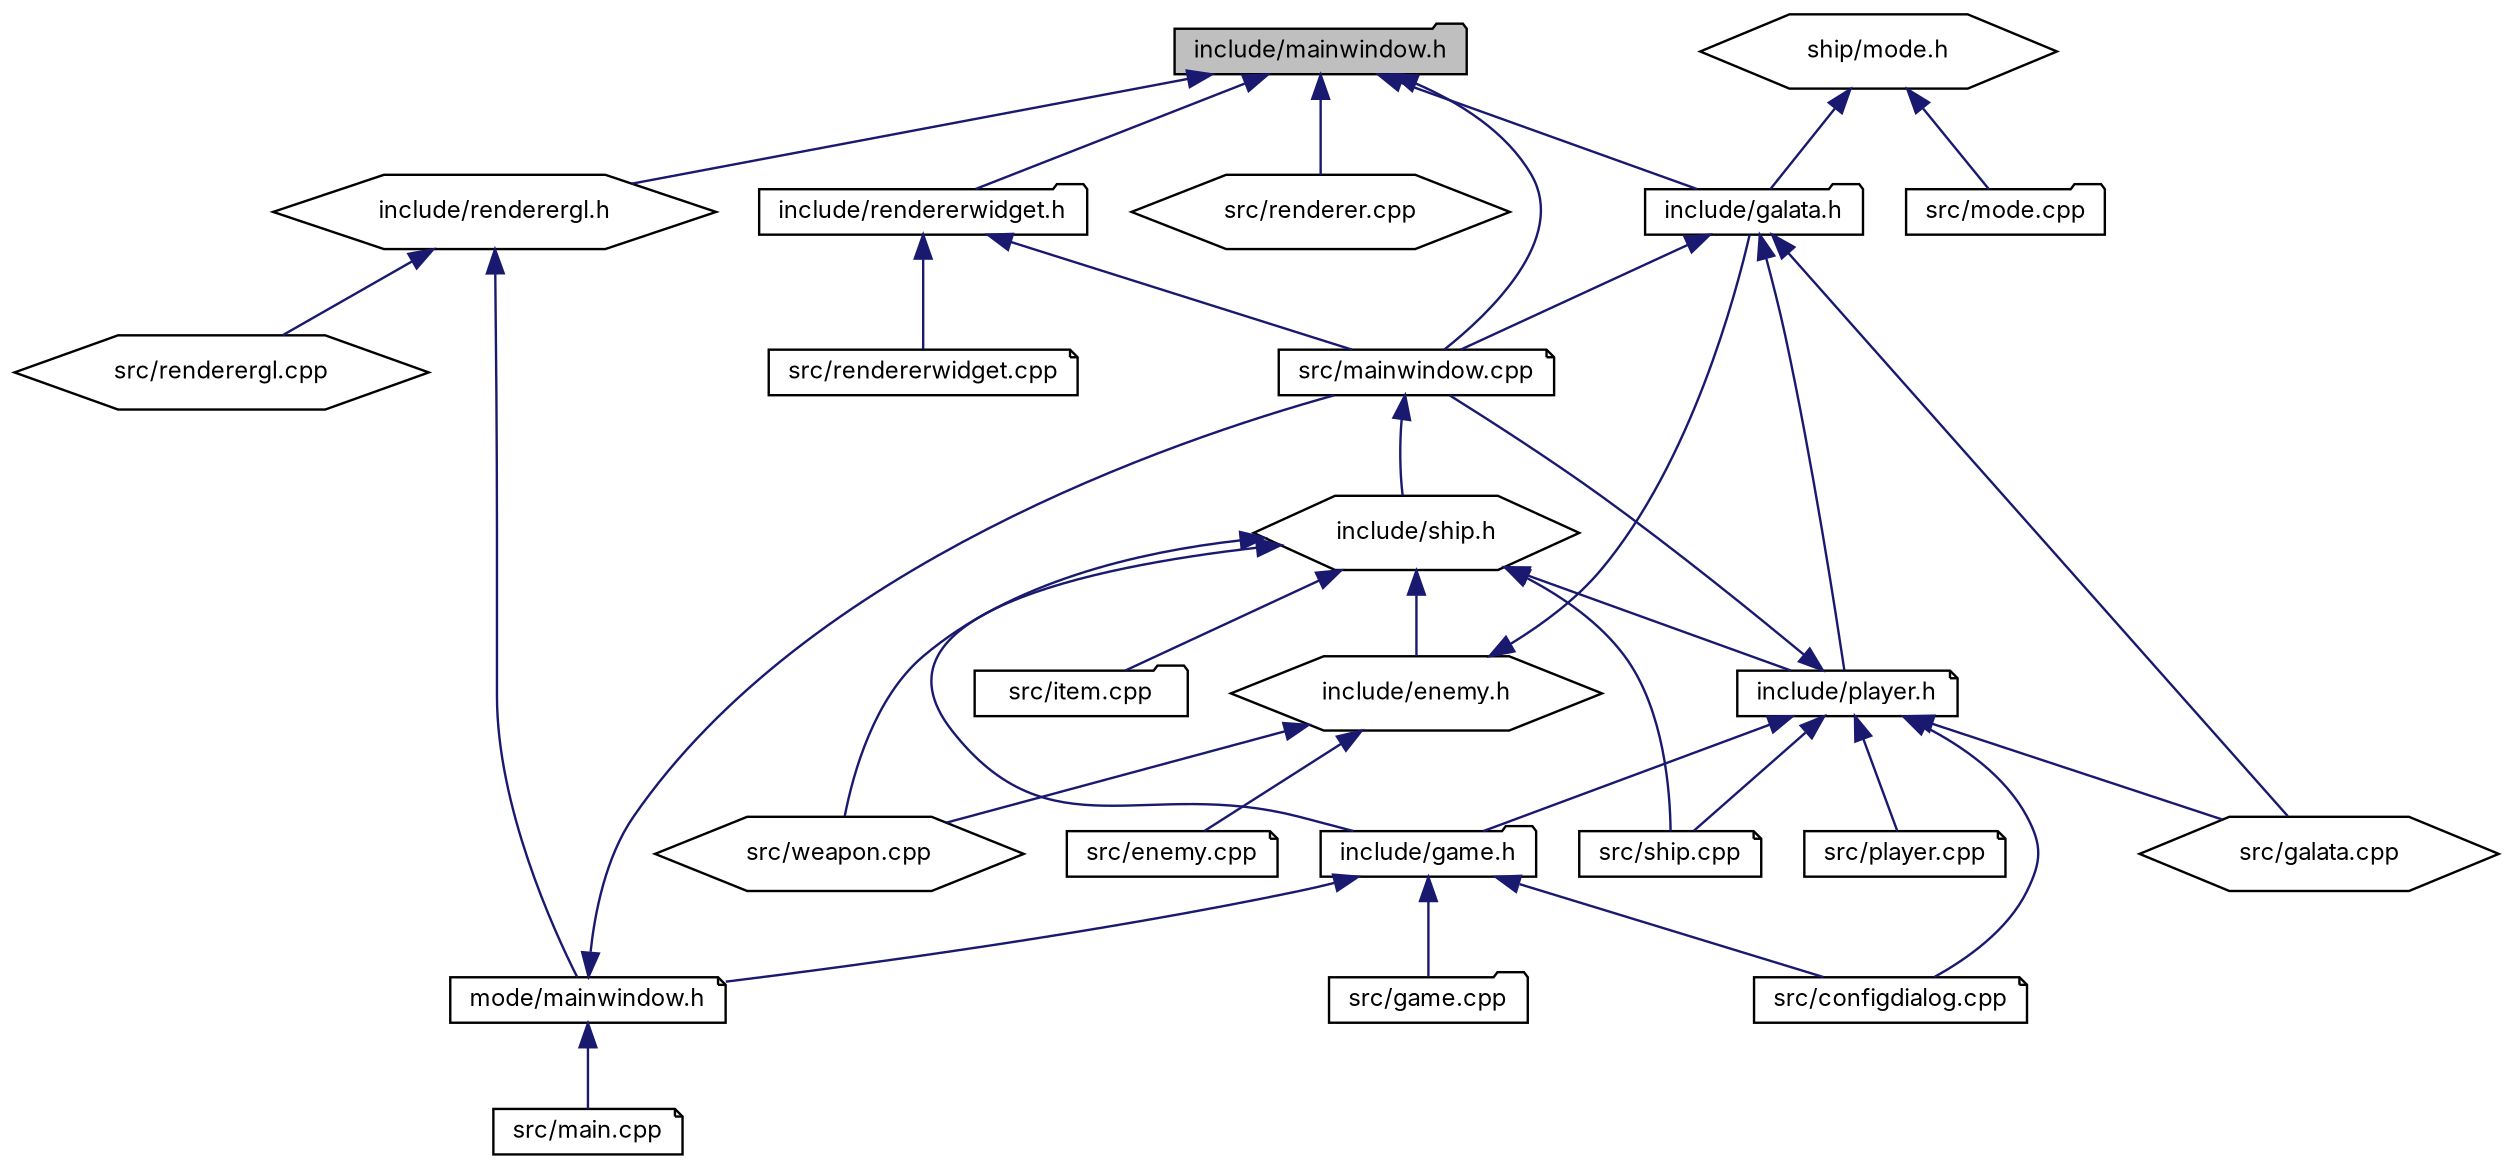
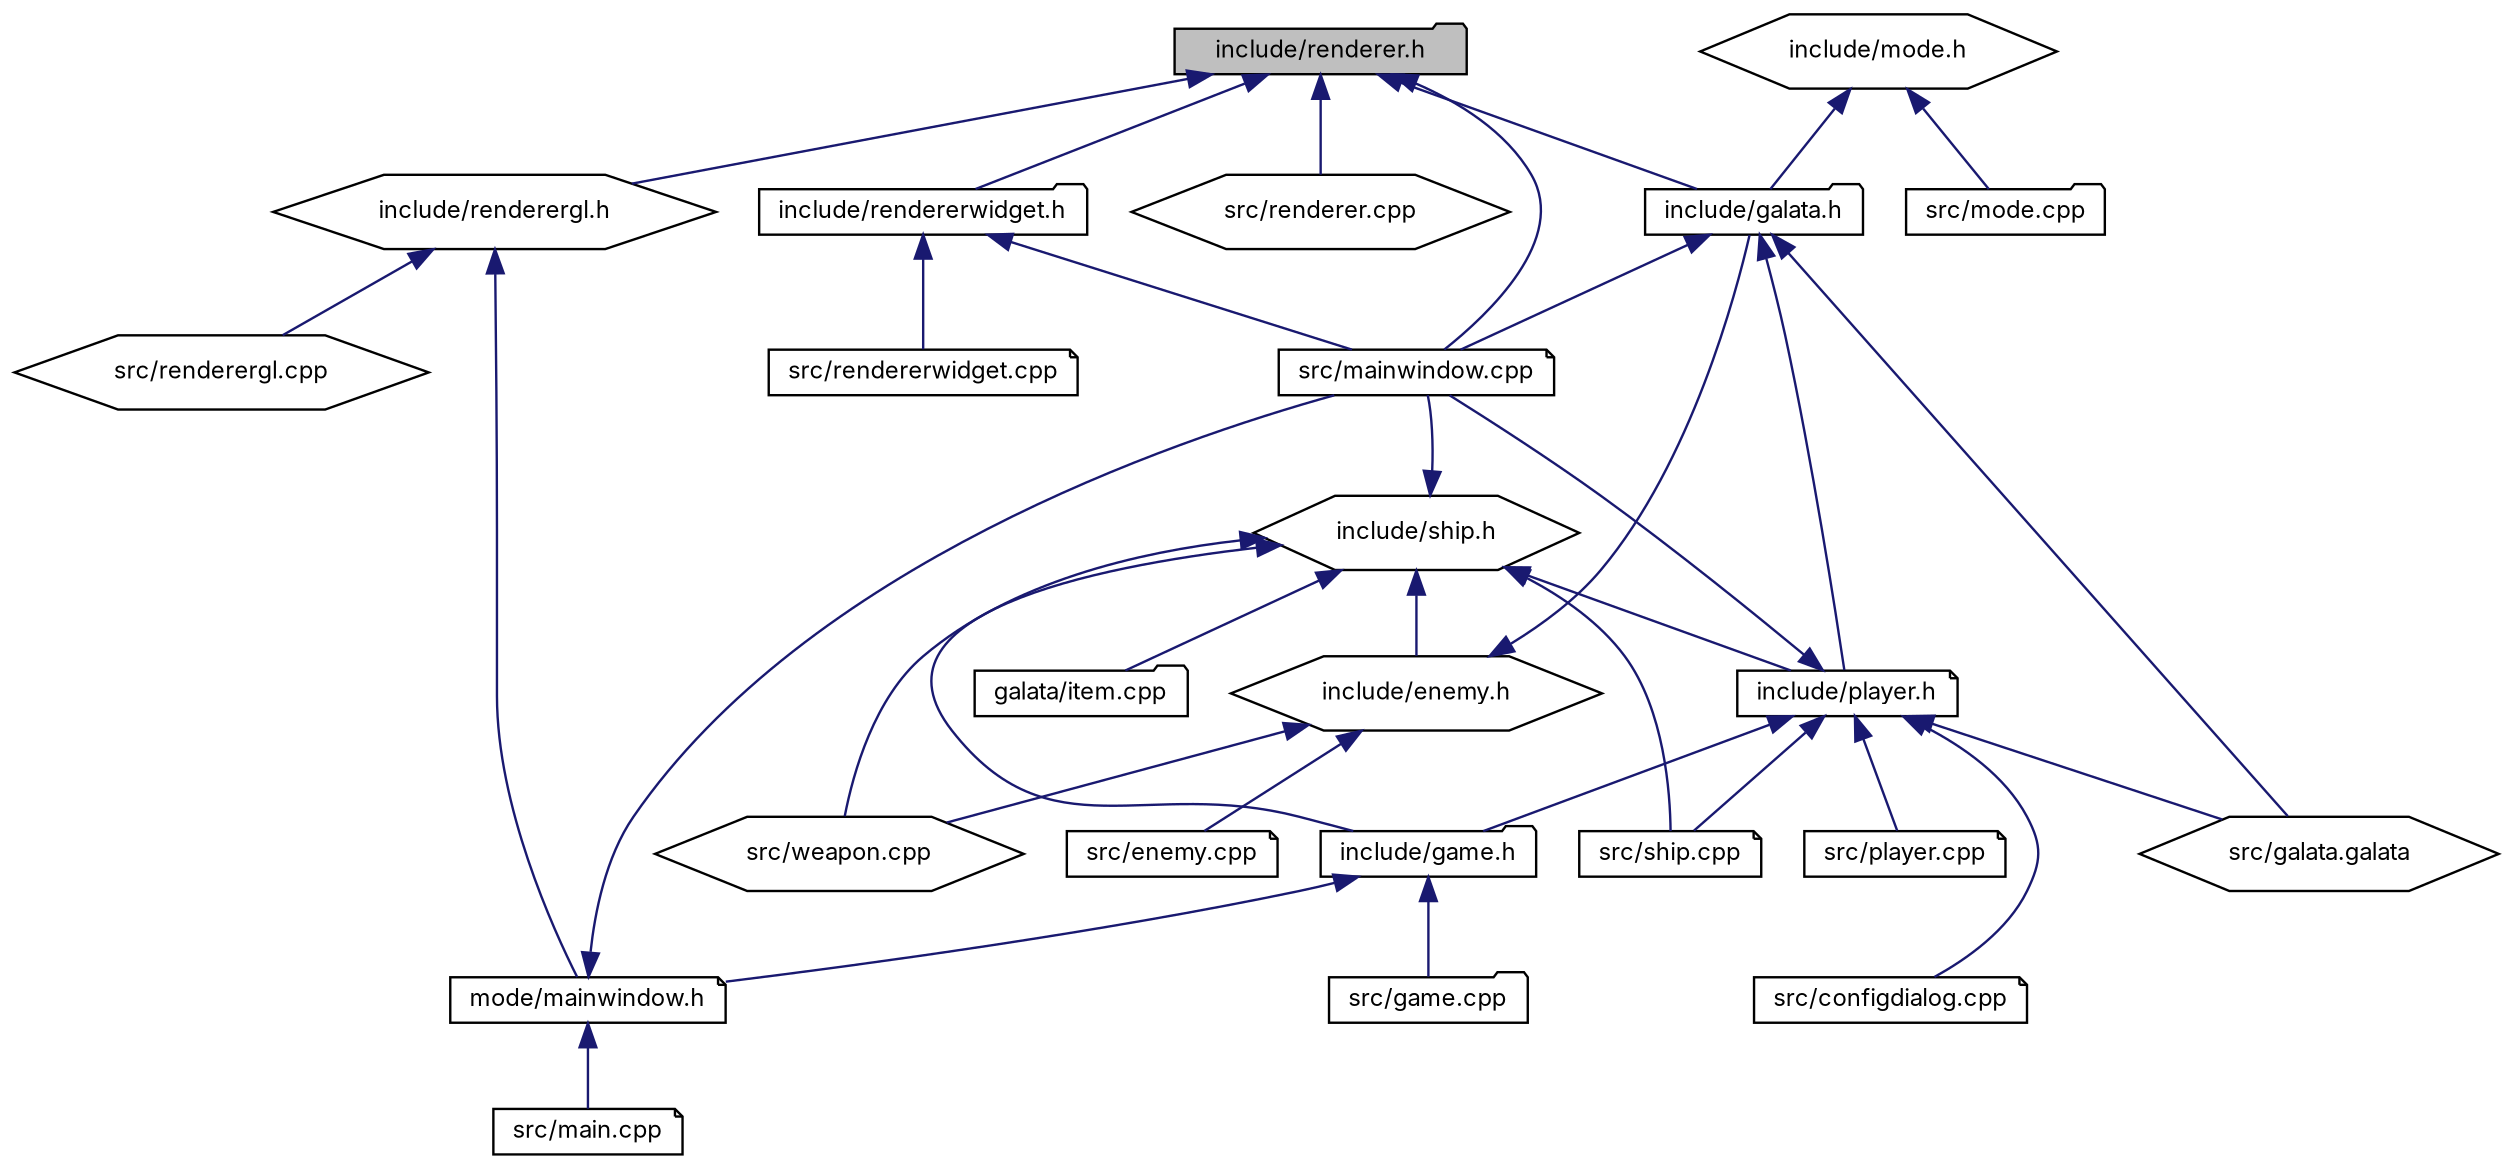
node "include/mainwindow.h": label "include/mainwindow.h" -> "include/renderer.h"
node "ship/mode.h": label "ship/mode.h" -> "include/mode.h"
edge "include/ship.h" -> "src/mainwindow.cpp": reversed
node "src/item.cpp": label "src/item.cpp" -> "galata/item.cpp"
node "src/galata.cpp": label "src/galata.cpp" -> "src/galata.galata"
edge "src/configdialog.cpp" -> "include/game.h": removed
